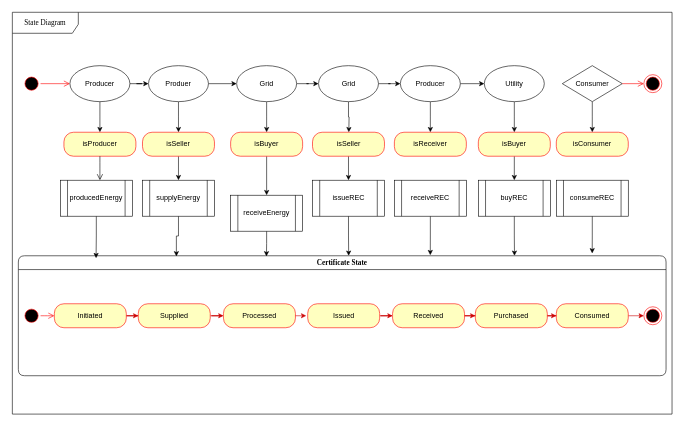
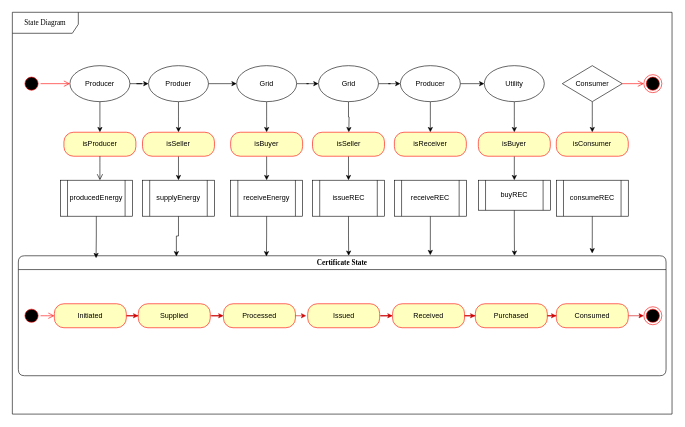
node "buyREC": size 72x36 -> 72x30
node "receiveEnergy": moved (267, 213) -> (267, 198)
